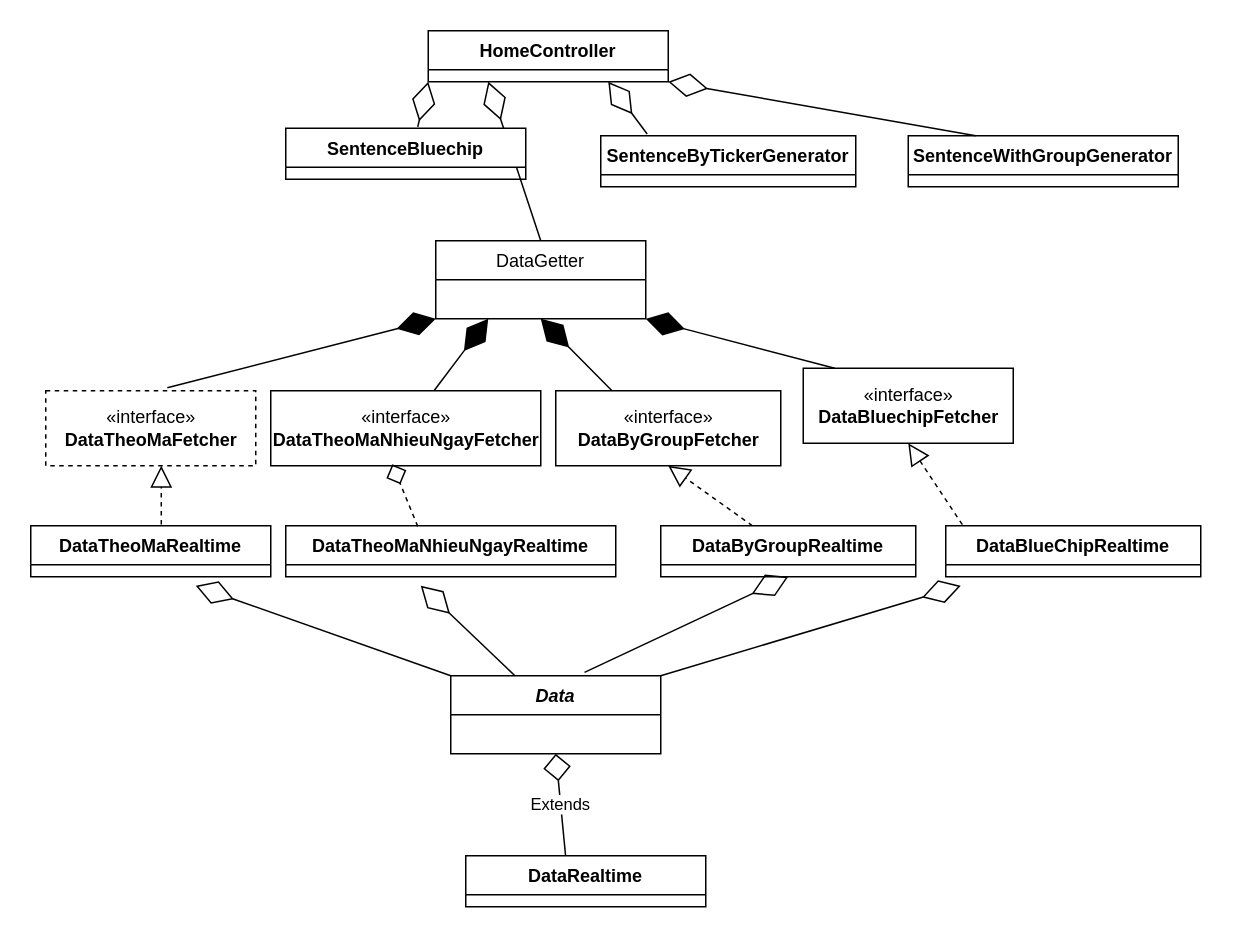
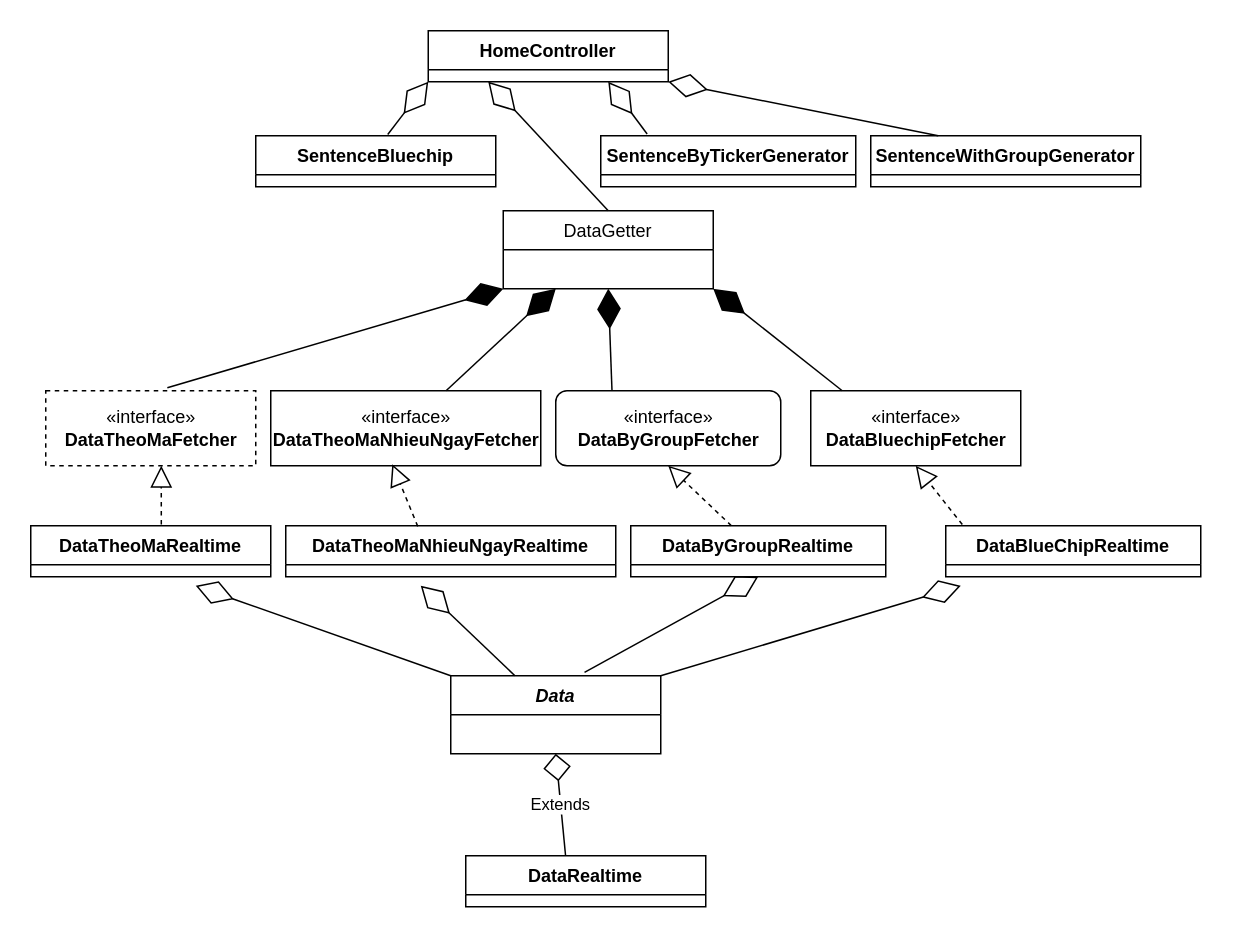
node "SentenceBluechip": moved (406, 154) -> (376, 161)
node "SentenceWithGroupGenerator": moved (1043, 161) -> (1006, 161)
node "DataGetter": moved (541, 280) -> (608, 250)
node "«interface» DataBluechipFetcher": moved (908, 406) -> (916, 428)
node "«interface» DataByGroupFetcher": shape rectangle -> rounded rectangle
edge "DataTheoMaNhieuNgayRealtime" -> "«interface» DataTheoMaNhieuNgayFetcher": arrowhead diamond -> block
node "DataByGroupRealtime": moved (788, 551) -> (758, 551)
